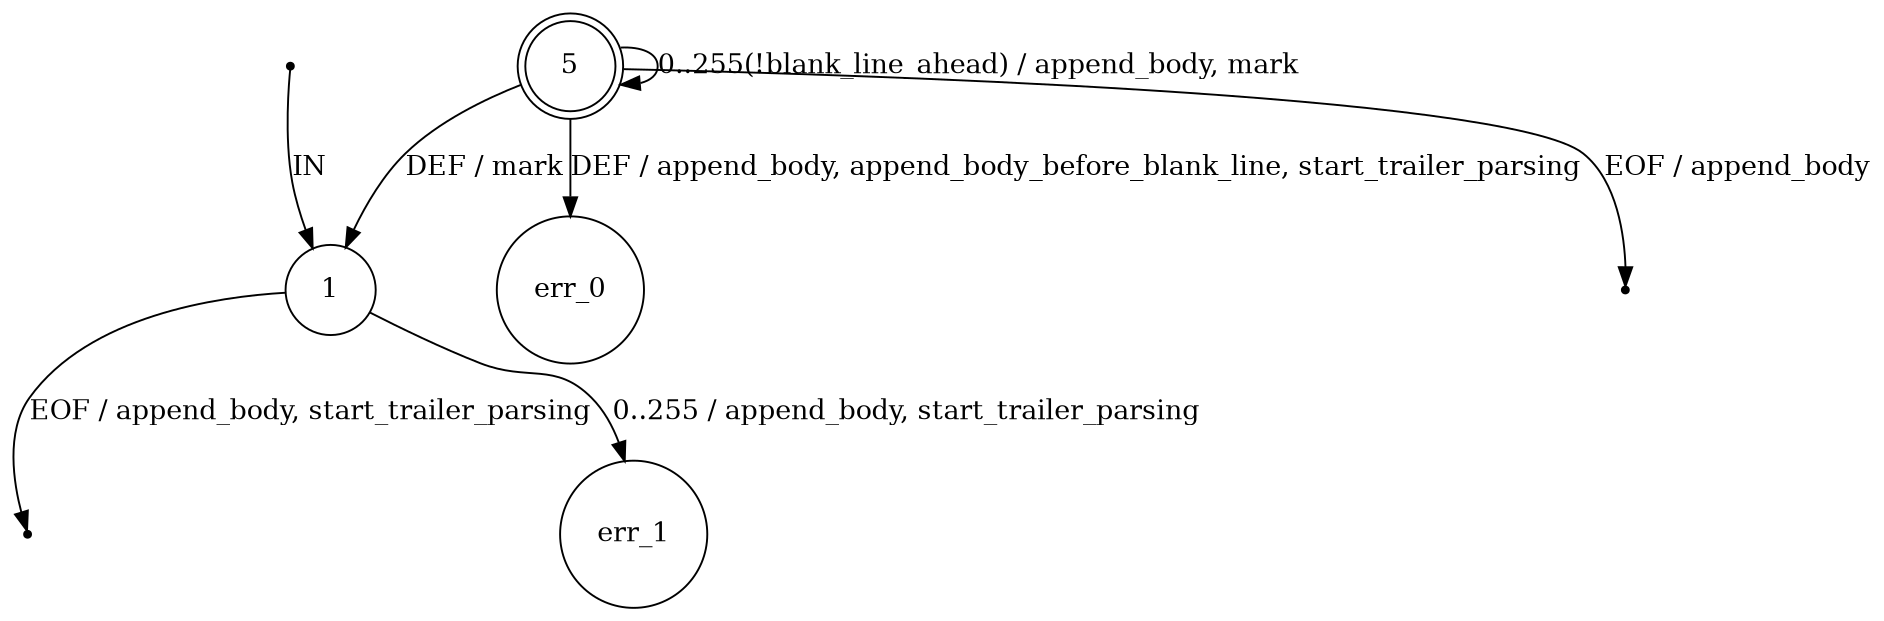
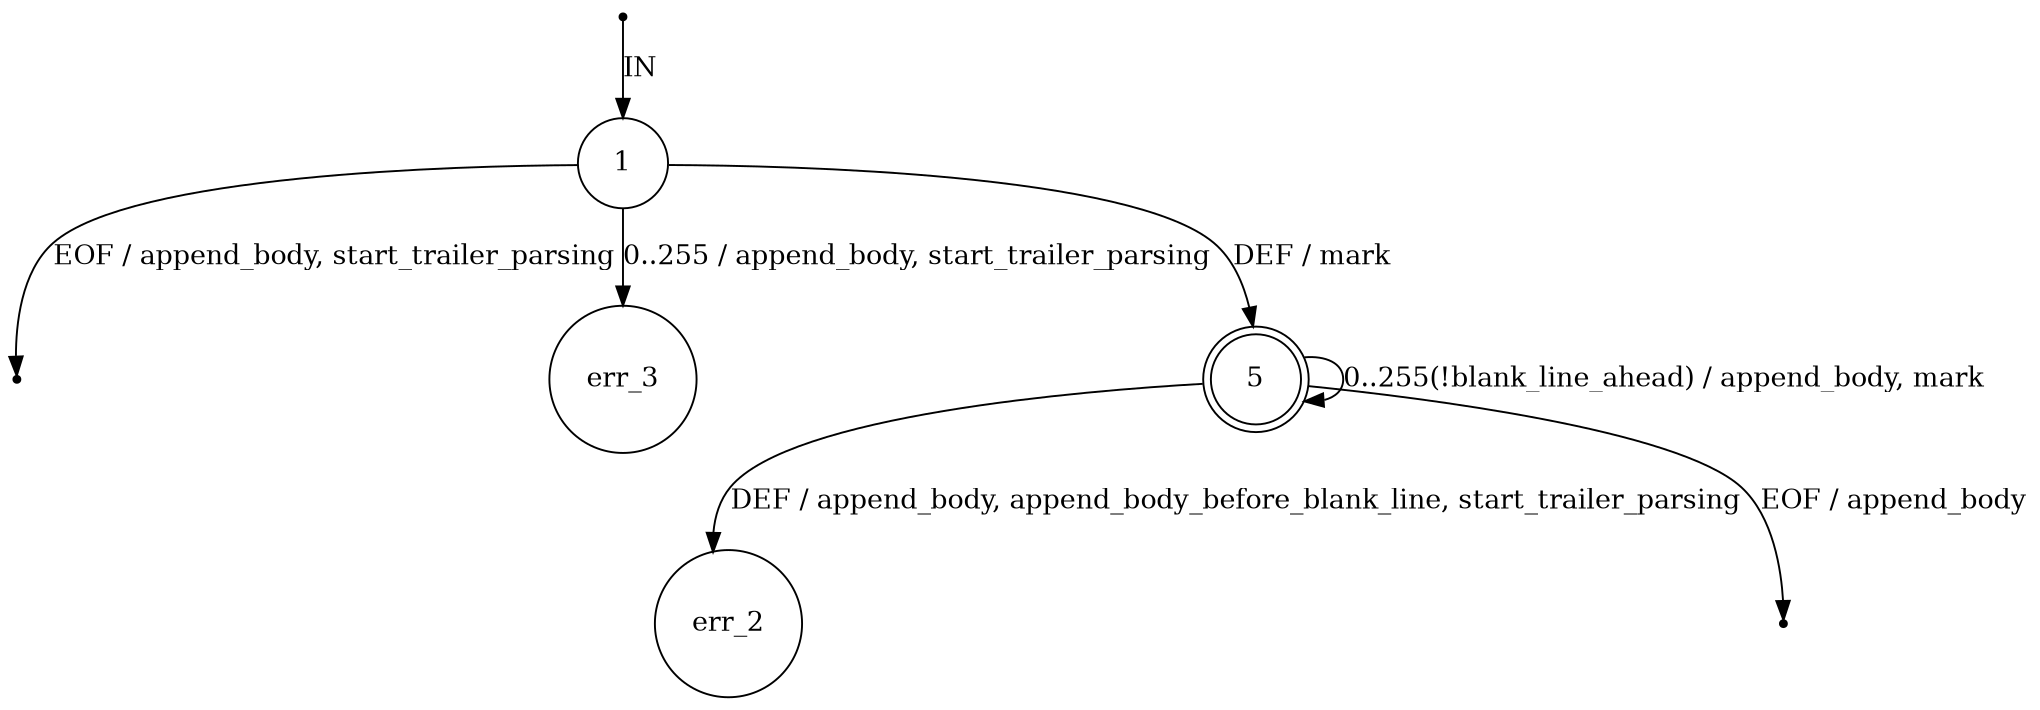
edge "5" -> "1": reversed
node "err_0": label "err_0" -> "err_2"
node "err_1": label "err_1" -> "err_3"
